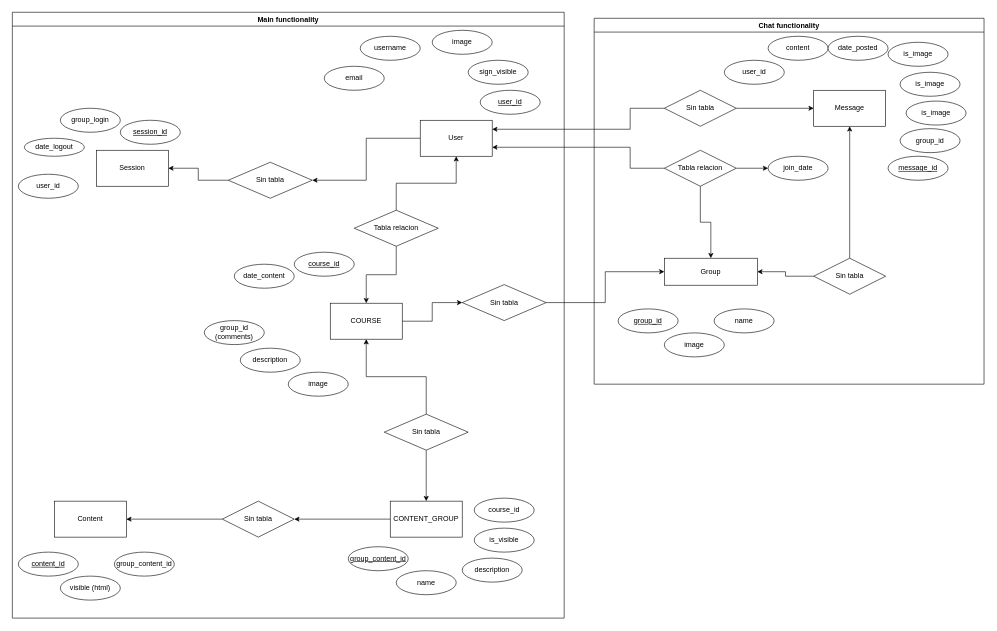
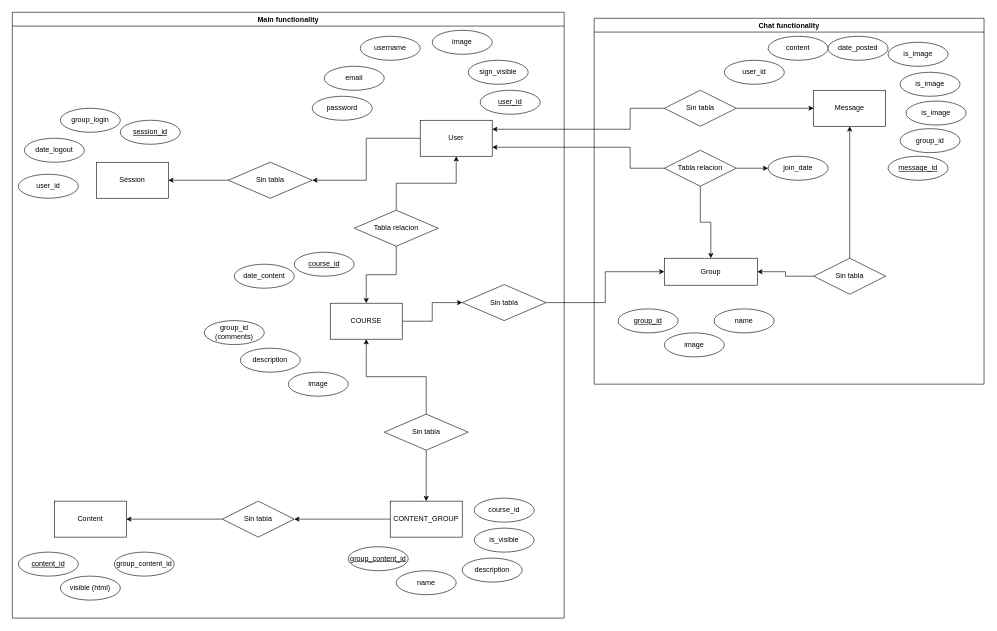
node "password": added
node "date_logout": size 60x18 -> 60x24
node "Session": moved (132, 168) -> (132, 180)
